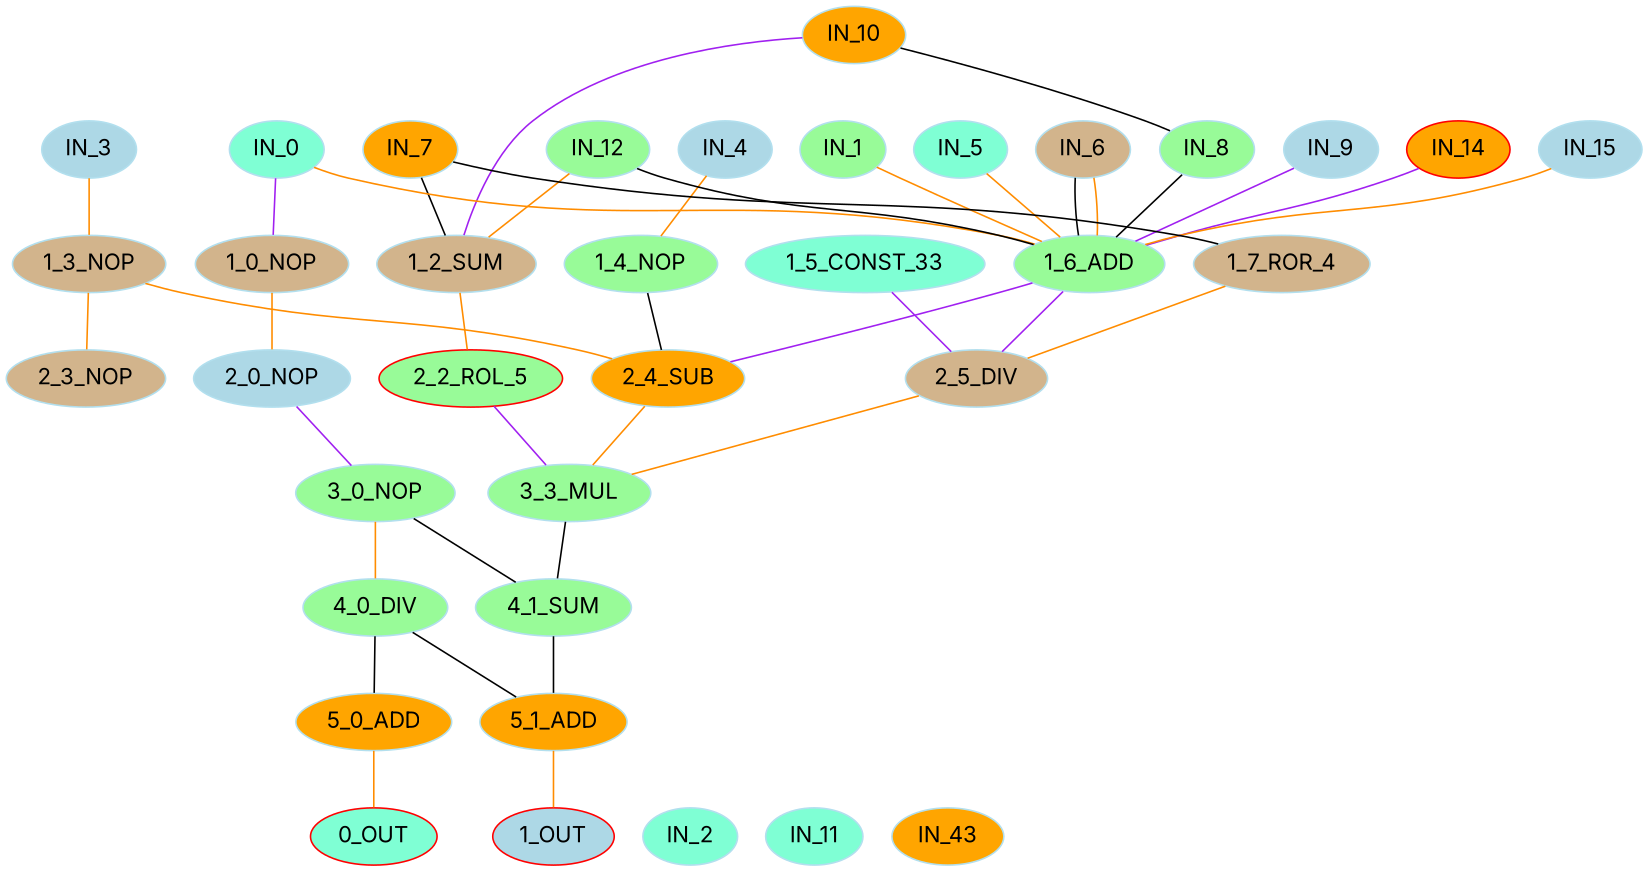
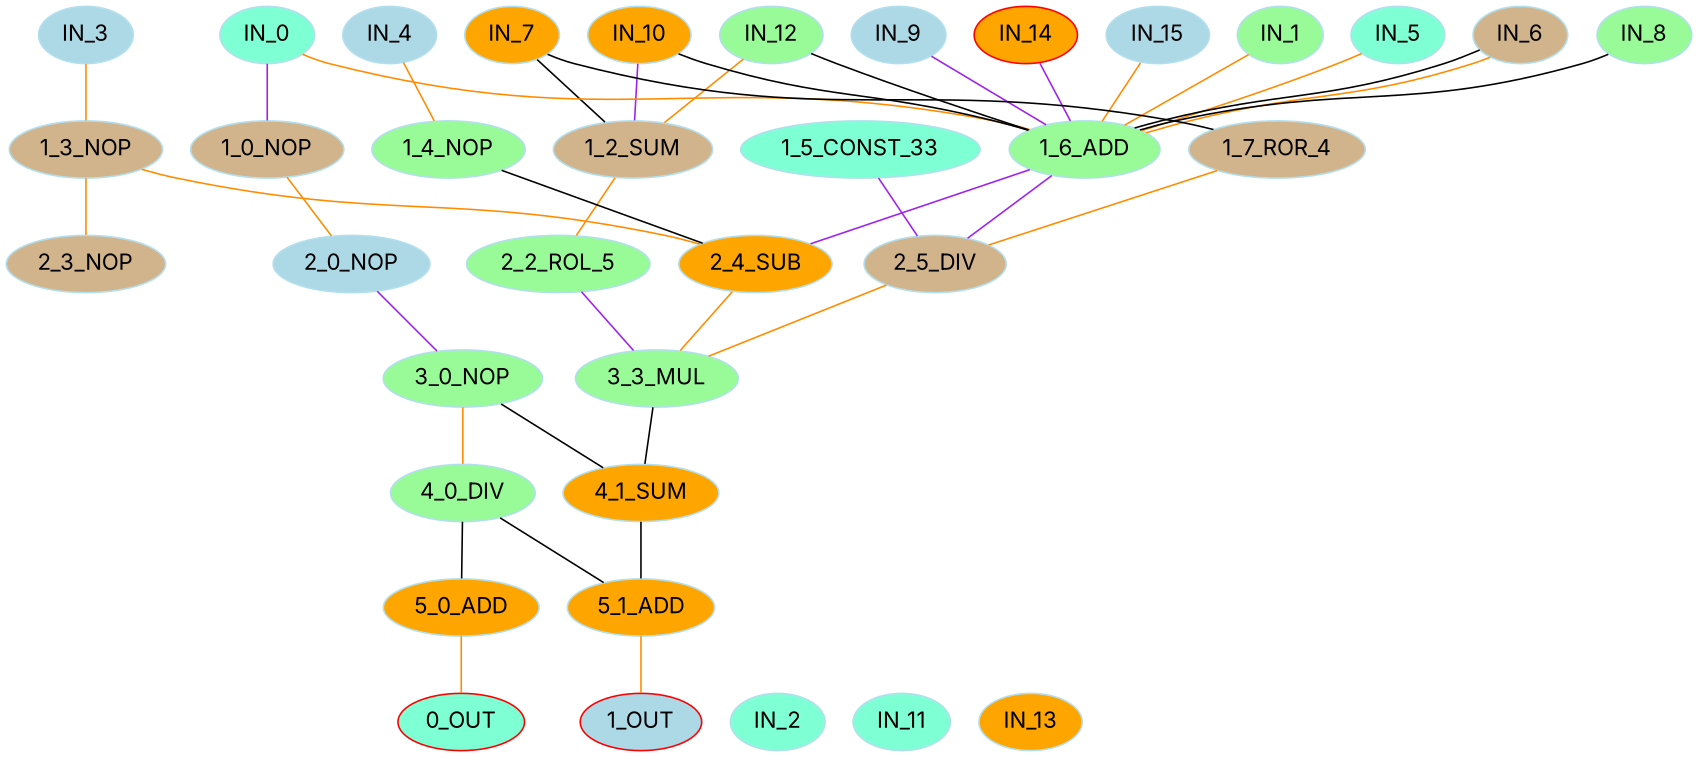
edge "IN_10" -- "IN_8": now "IN_10" -- "1_6_ADD"
node "2_2_ROL_5": color red -> lightblue2
node "4_1_SUM": fillcolor palegreen -> orange
node "IN_43": label "IN_43" -> "IN_13"
